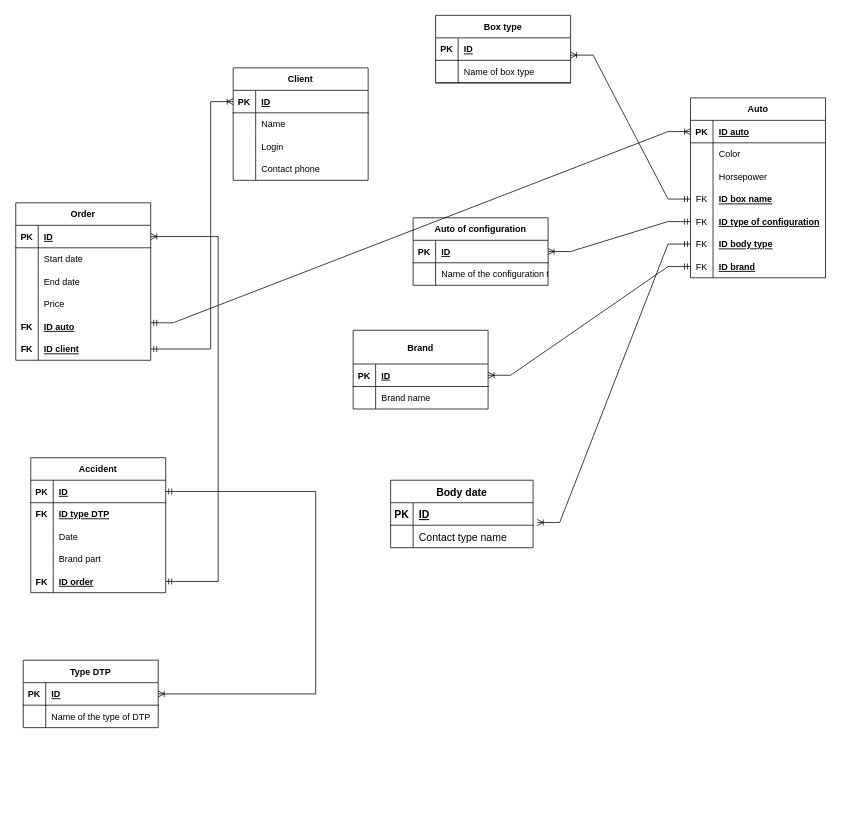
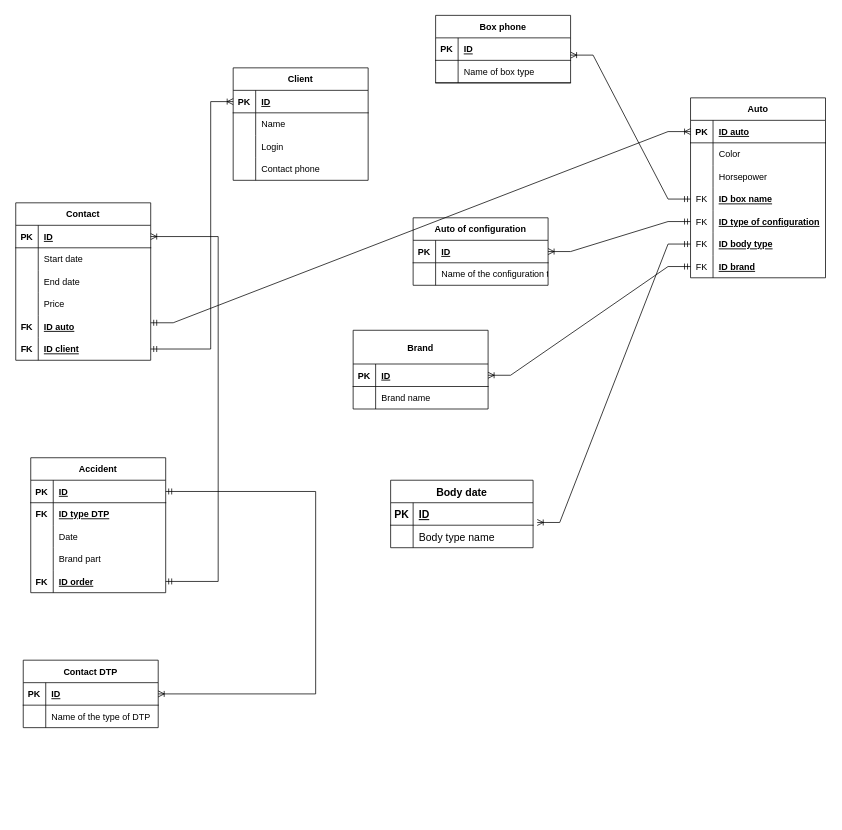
node "Box type": label "Box type" -> "Box phone"
node "Order": label "Order" -> "Contact"
node "Contact type name": label "Contact type name" -> "Body type name"
node "Type DTP": label "Type DTP" -> "Contact DTP"
